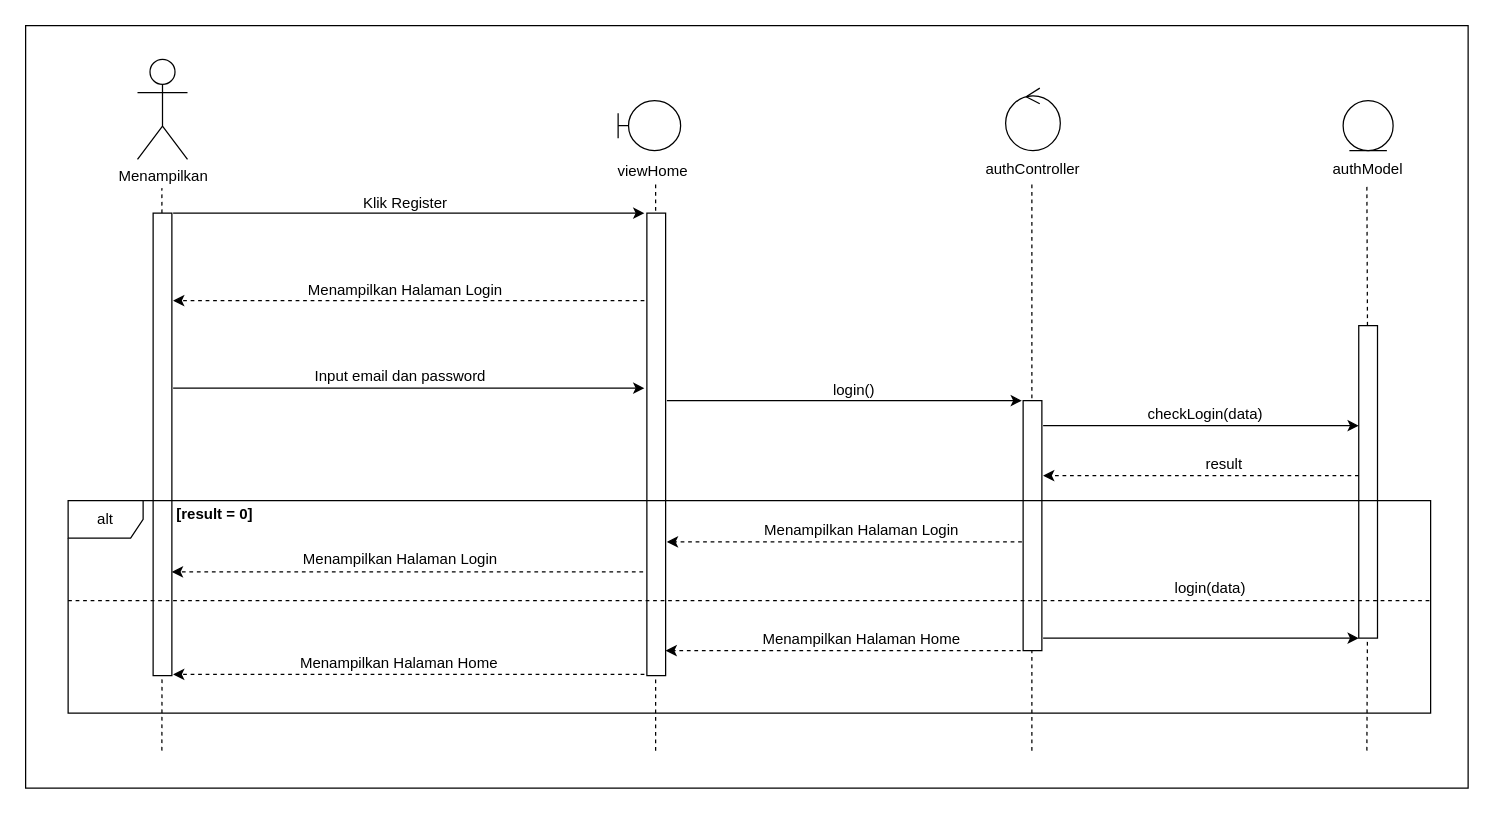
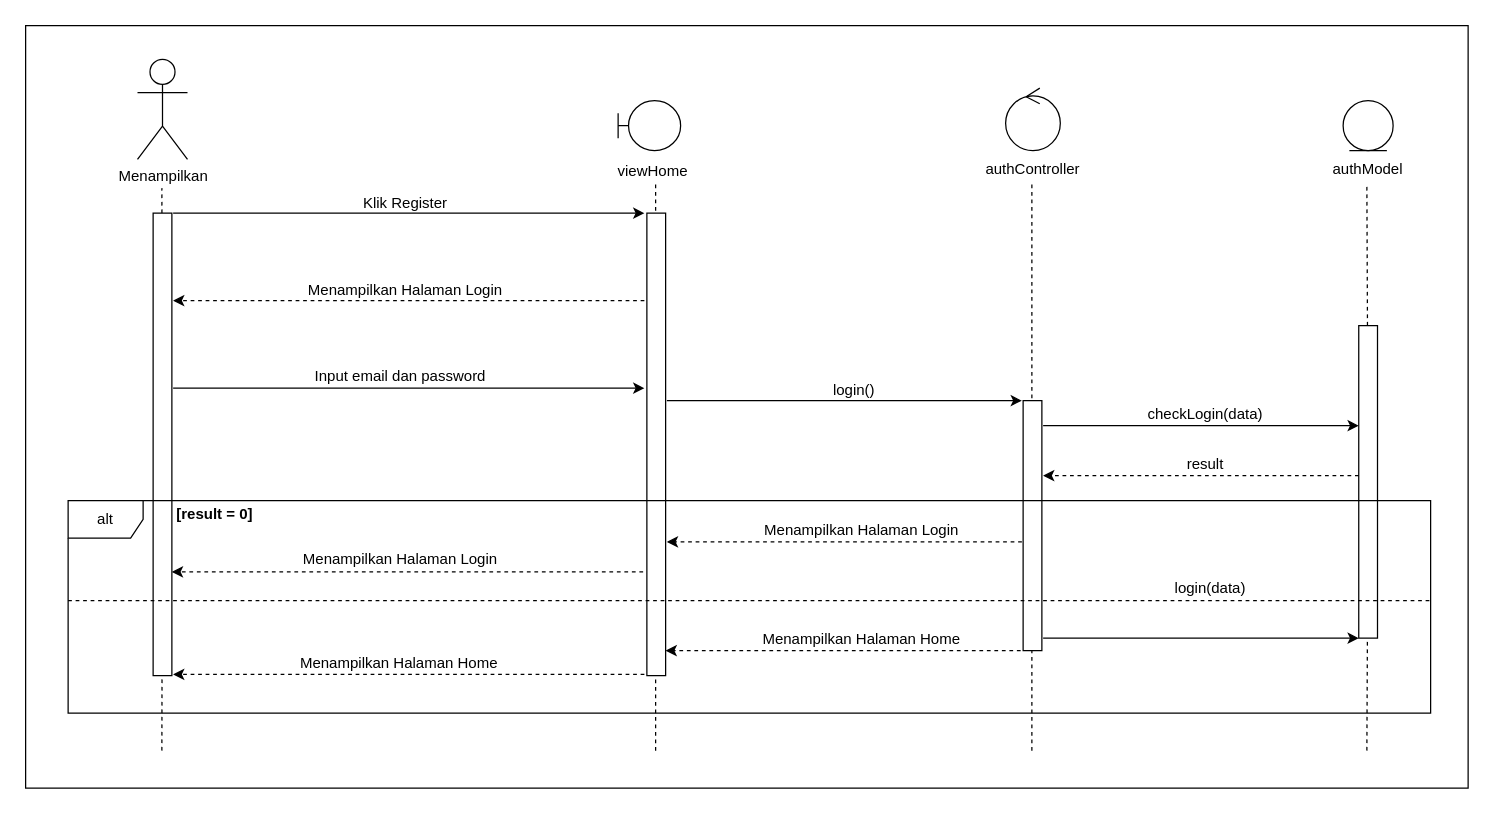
node "result": moved (1224, 464) -> (1206, 464)
